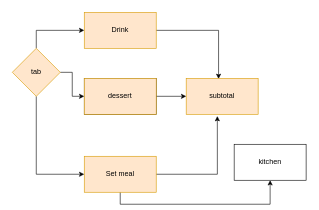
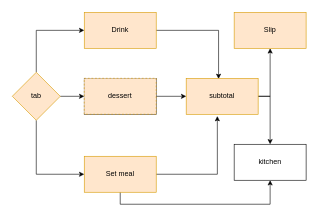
node "Slip": added
edge "subtotal" -> "Slip": added
node "tab": moved (36, 72) -> (36, 96)
node "dessert": style solid -> dashed
edge "subtotal" -> "kitchen": added
